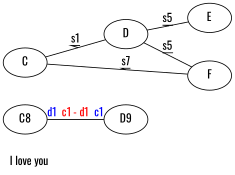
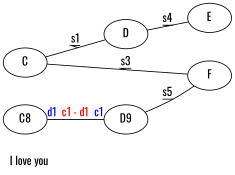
edge "E" -- "D": label "s5" -> "s4"
edge "D" -- "F": now "D9" -- "F"
edge "C" -- "F": label "s7" -> "s3"
